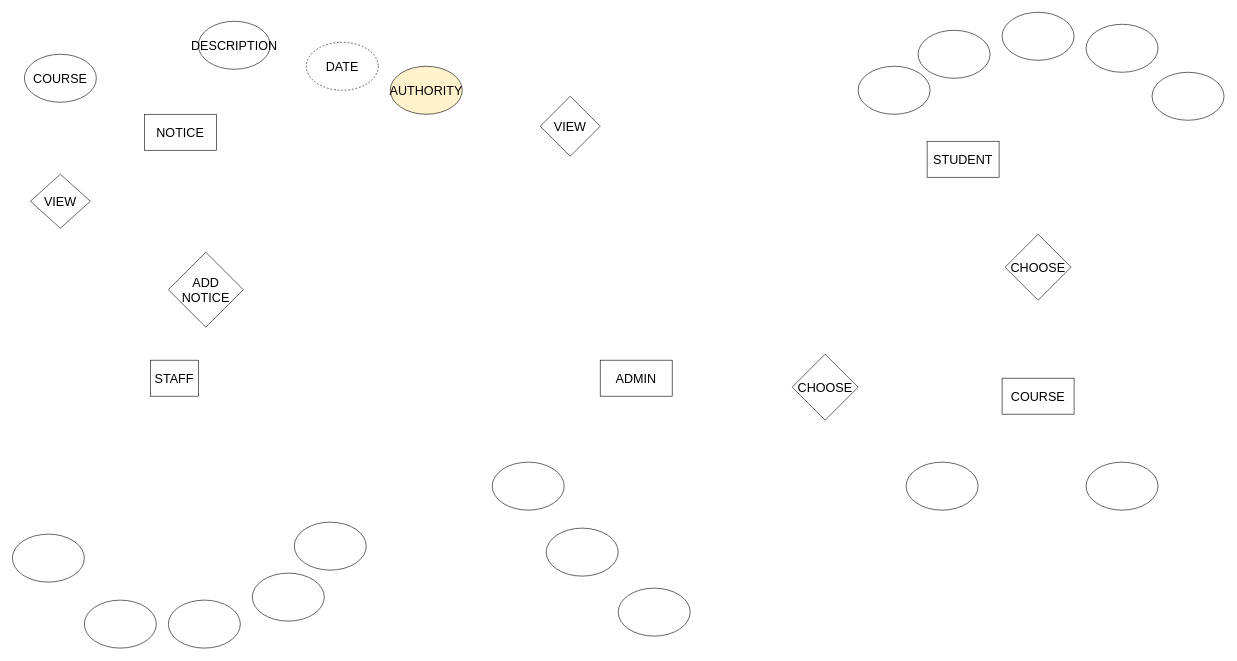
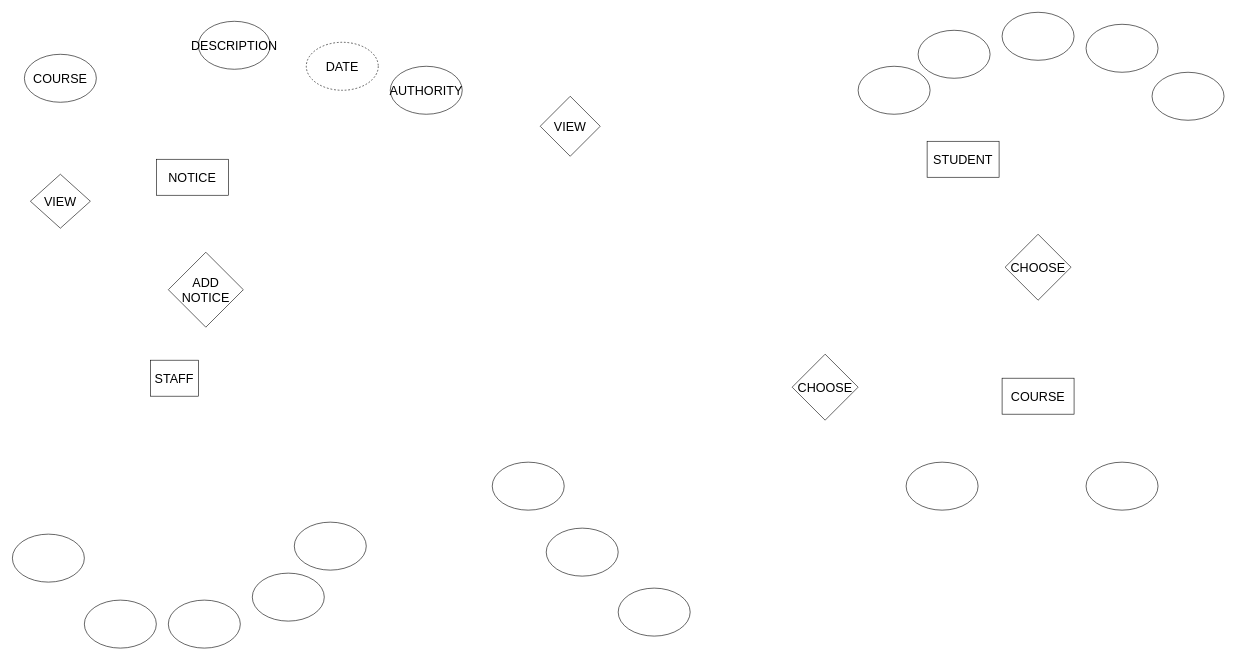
node "AUTHORITY": fillcolor #fff2cc -> #ffffff
node "NOTICE": moved (180, 132) -> (192, 177)
node "ADMIN": removed
